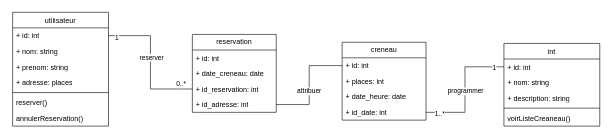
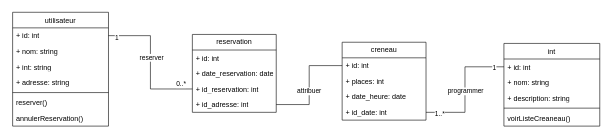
node "+ prenom: string": label "+ prenom: string" -> "+ int: string"
node "+ date_creneau: date": label "+ date_creneau: date" -> "+ date_reservation: date"
node "+ adresse: places": label "+ adresse: places" -> "+ adresse: string"
